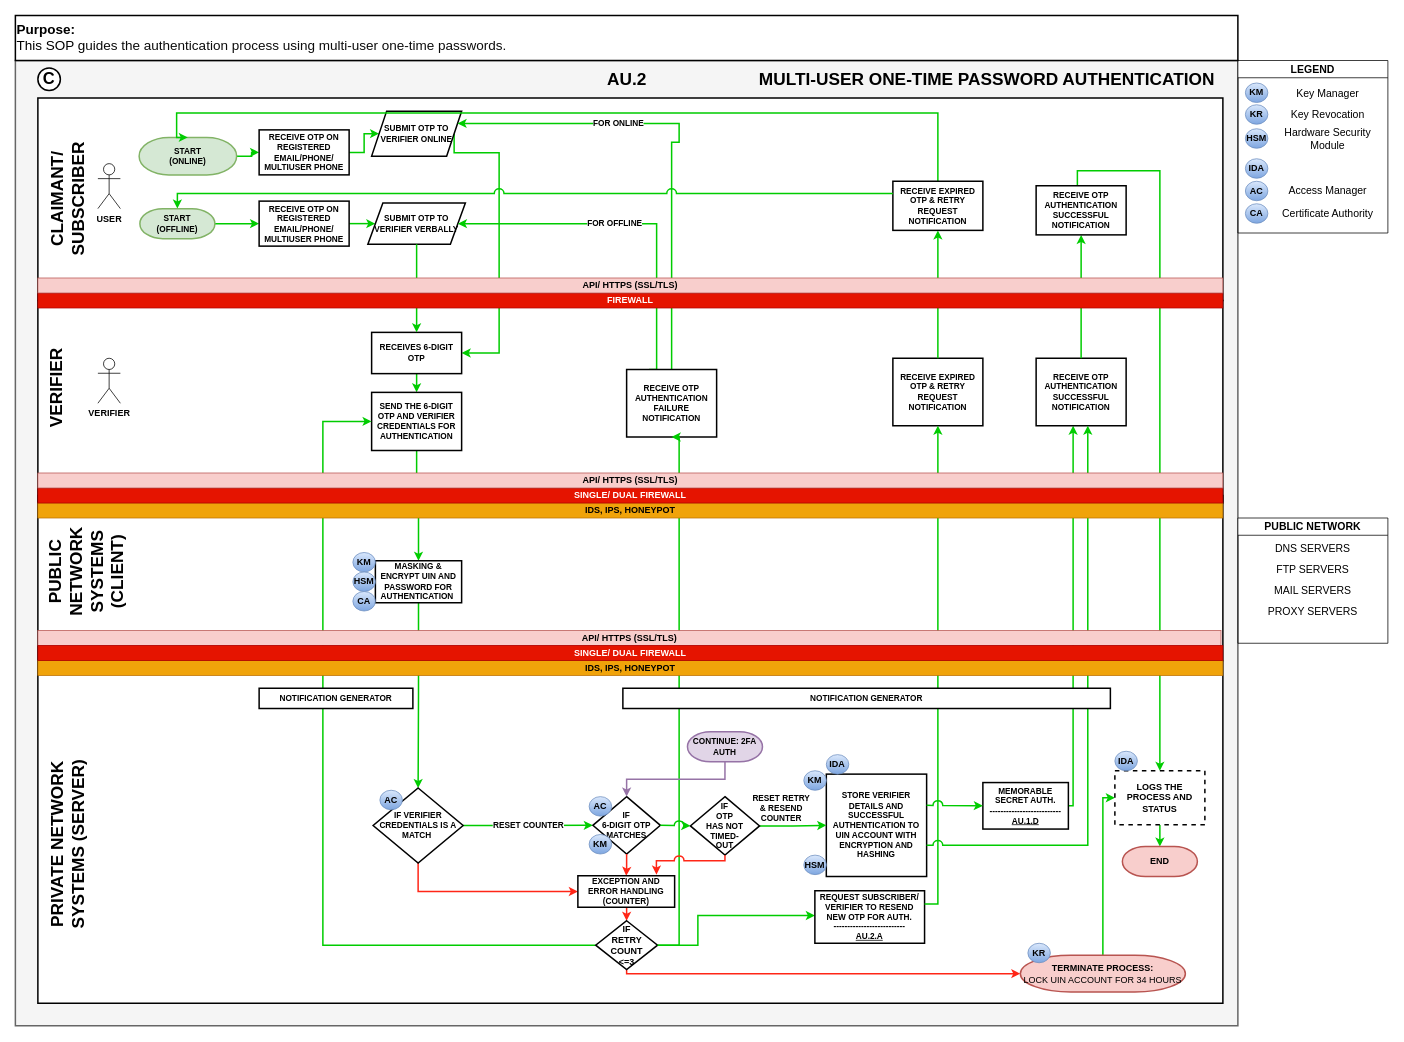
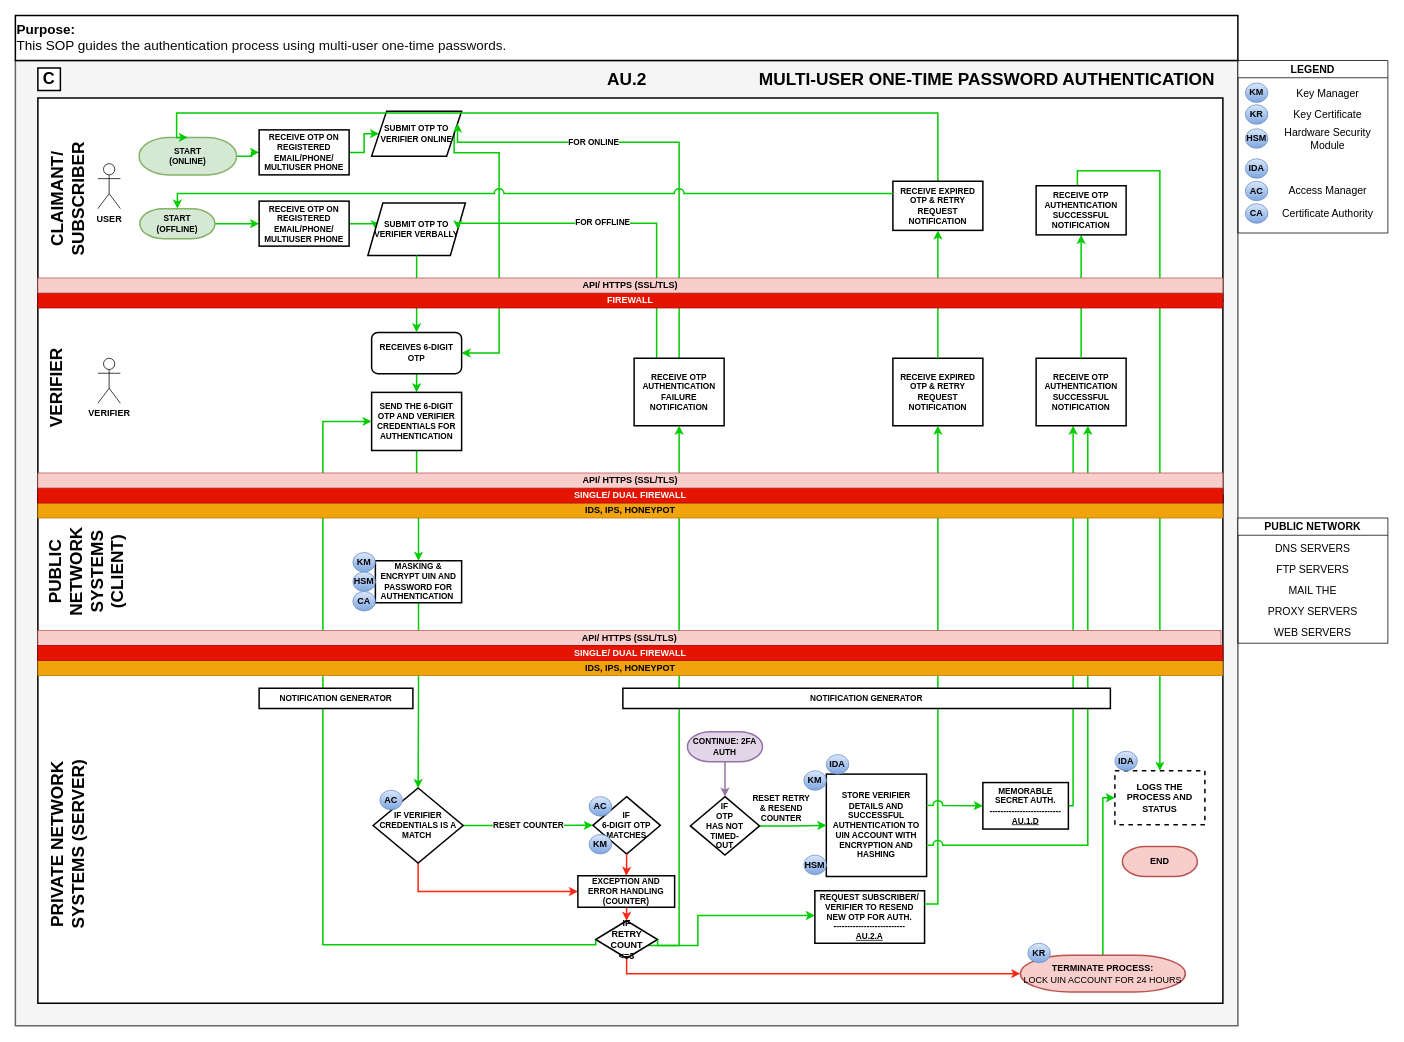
node "C": shape ellipse -> rectangle
node "Key Revocation": label "Key Revocation" -> "Key Certificate"
node "SUBMIT OTP TO VERIFIER VERBALLY": size 98x41 -> 98x53
node "RECEIVES 6-DIGIT OTP": shape rectangle -> rounded rectangle
node "RECEIVE OTP AUTHENTICATION FAILURE NOTIFICATION": moved (672, 403) -> (679, 392)
node "MAIL SERVERS": label "MAIL SERVERS" -> "MAIL THE"
node "WEB SERVERS": added
edge "CONTINUE: 2FA AUTH" -> "IF 6-DIGIT OTP MATCHES": now "CONTINUE: 2FA AUTH" -> "IF OTP HAS NOT TIMED- OUT"
edge "IF 6-DIGIT OTP MATCHES" -> "IF OTP HAS NOT TIMED- OUT": removed
edge "LOGS THE PROCESS AND STATUS" -> "END": removed
edge "IF OTP HAS NOT TIMED- OUT" -> "EXCEPTION AND ERROR HANDLING (COUNTER)": removed
node "IFRETRY COUNT<=3": size 62x49 -> 62x38
node "TERMINATE PROCESS: LOCK UIN ACCOUNT FOR 34 HOURS": label "TERMINATE PROCESS: LOCK UIN ACCOUNT FOR 34 HOURS" -> "TERMINATE PROCESS: LOCK UIN ACCOUNT FOR 24 HOURS"
